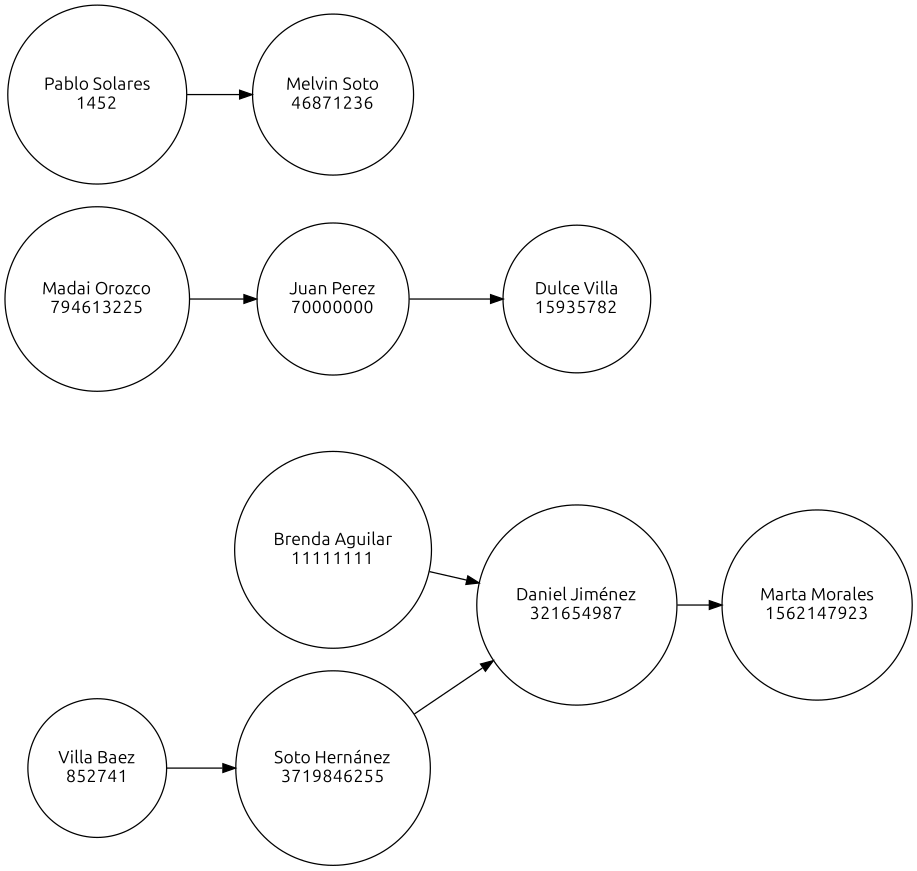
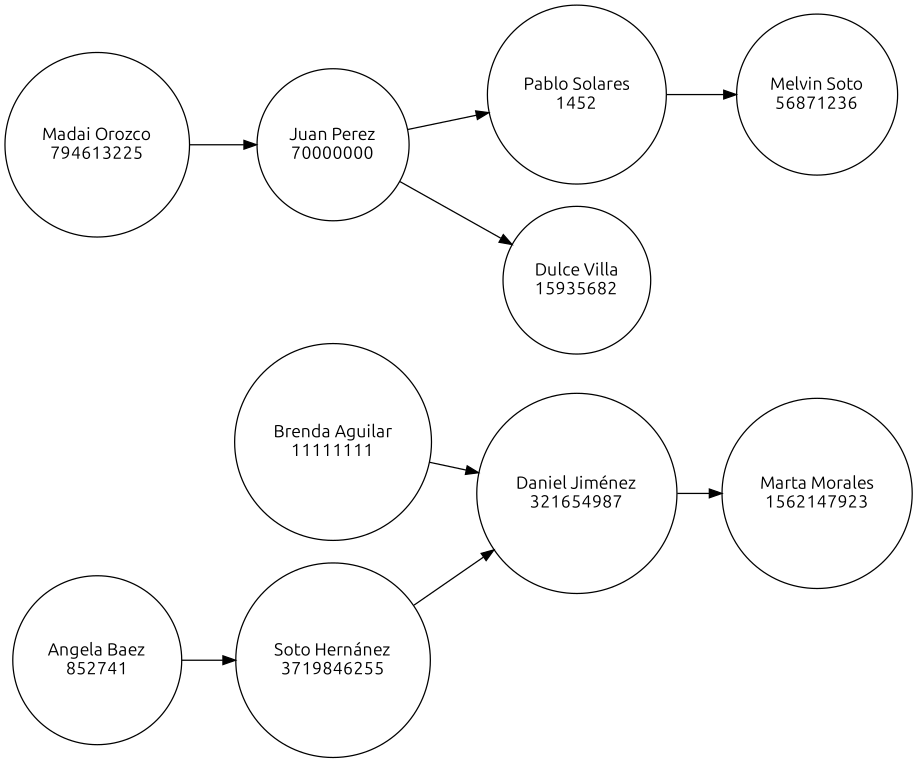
node "Melvin Soto 46871236": label "Melvin Soto 46871236" -> "Melvin Soto 56871236"
edge "Juan Perez 70000000" -> "Pablo Solares 1452": added
node "Dulce Villa 15935782": label "Dulce Villa 15935782" -> "Dulce Villa 15935682"
node "Villa Baez 852741": label "Villa Baez 852741" -> "Angela Baez 852741"
